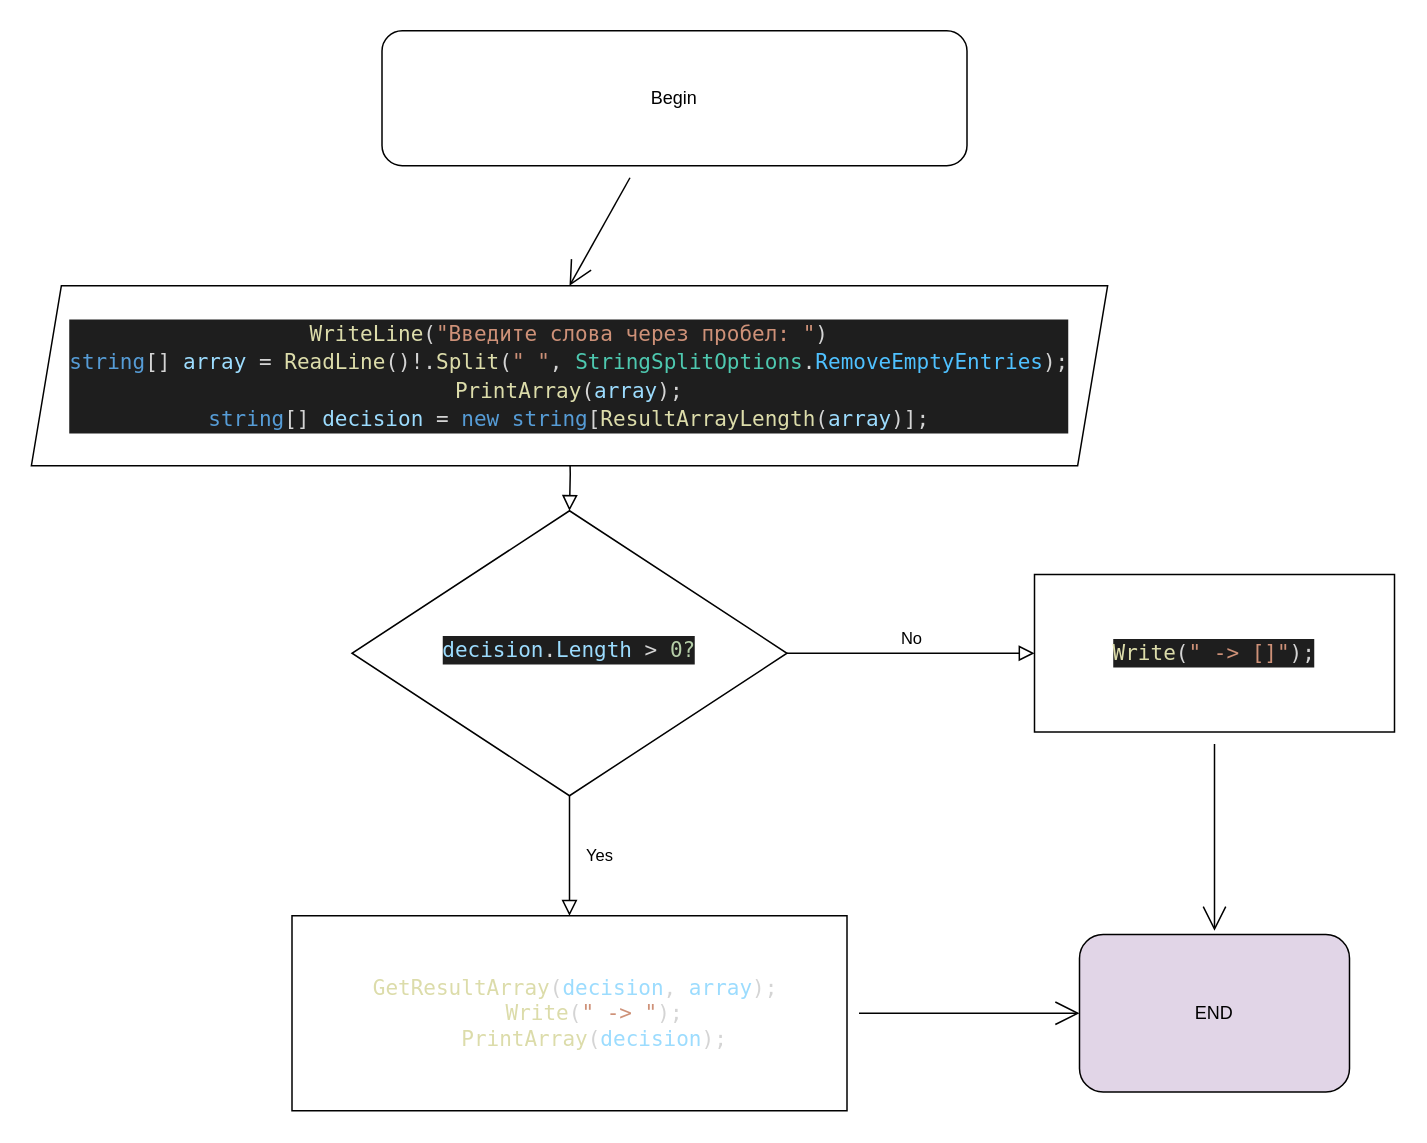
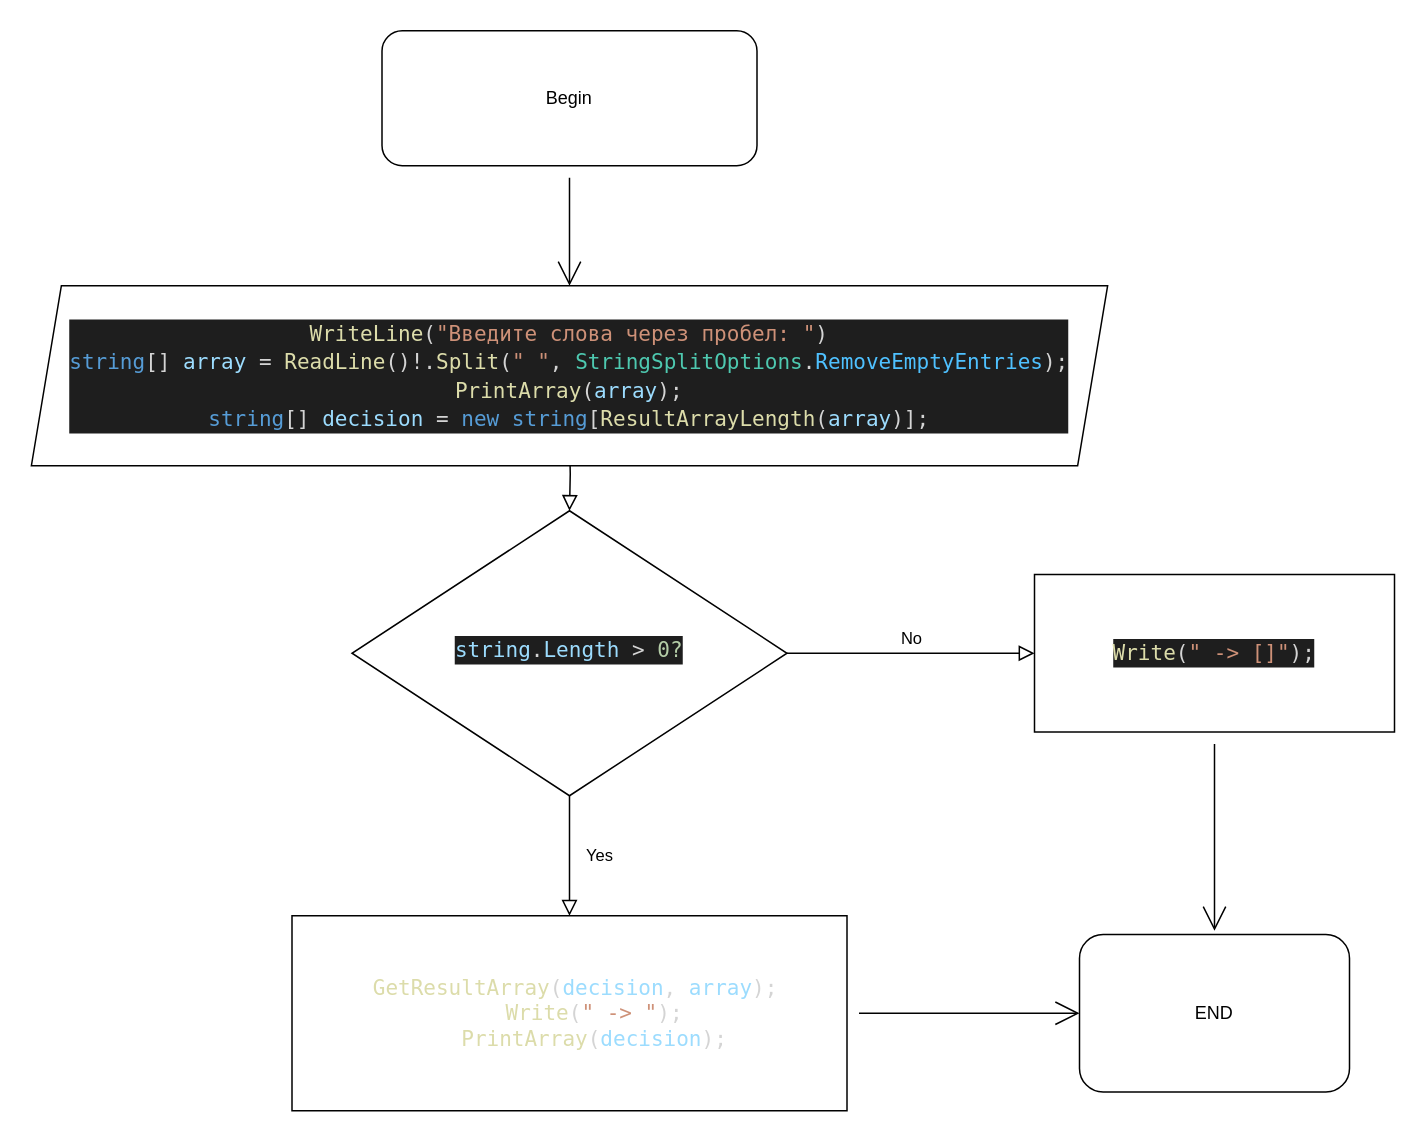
node "Begin": size 585x135 -> 375x135
node "decision.Length > 0?": label "decision.Length > 0?" -> "string.Length > 0?"
node "END": fillcolor #e1d5e7 -> #ffffff
